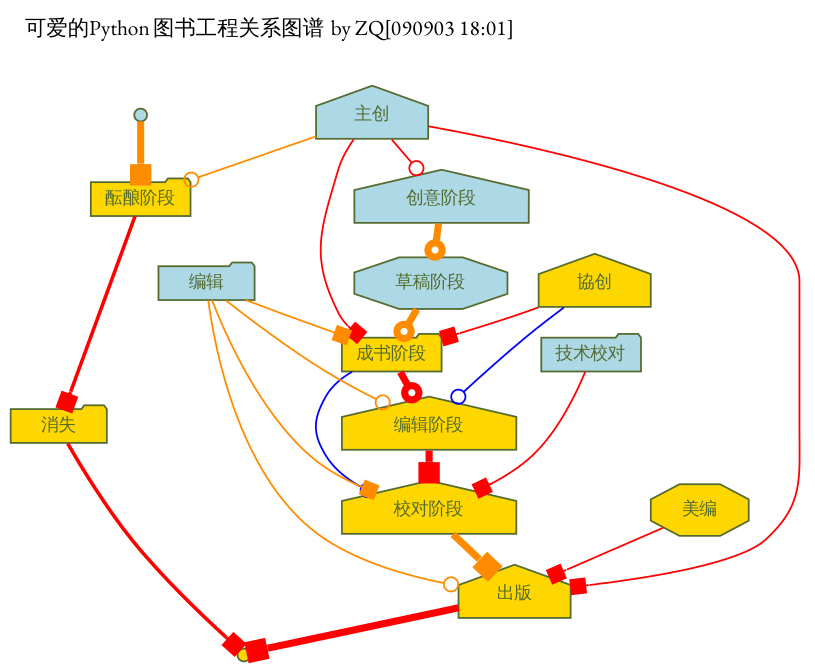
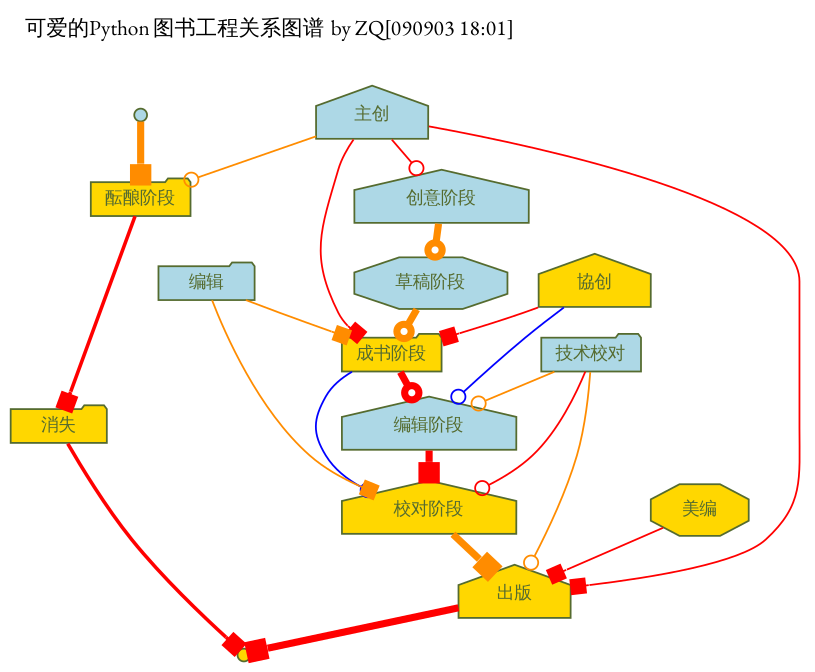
edge "编辑" -> "编辑阶段": now "技术校对" -> "编辑阶段"
node "编辑阶段": fillcolor gold -> lightblue
edge "技术校对" -> "校对阶段": arrowhead box -> odot
edge "编辑" -> "出版": now "技术校对" -> "出版"
